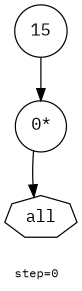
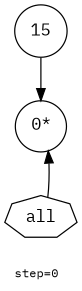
edge "0" -> "all": reversed
